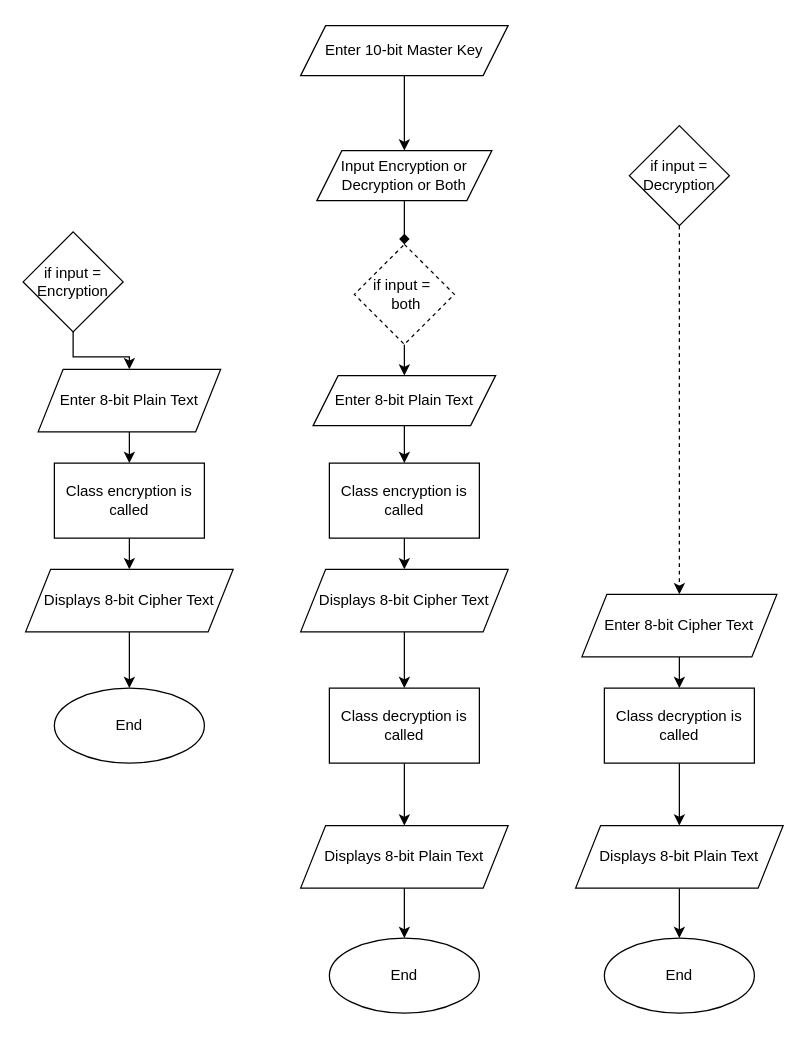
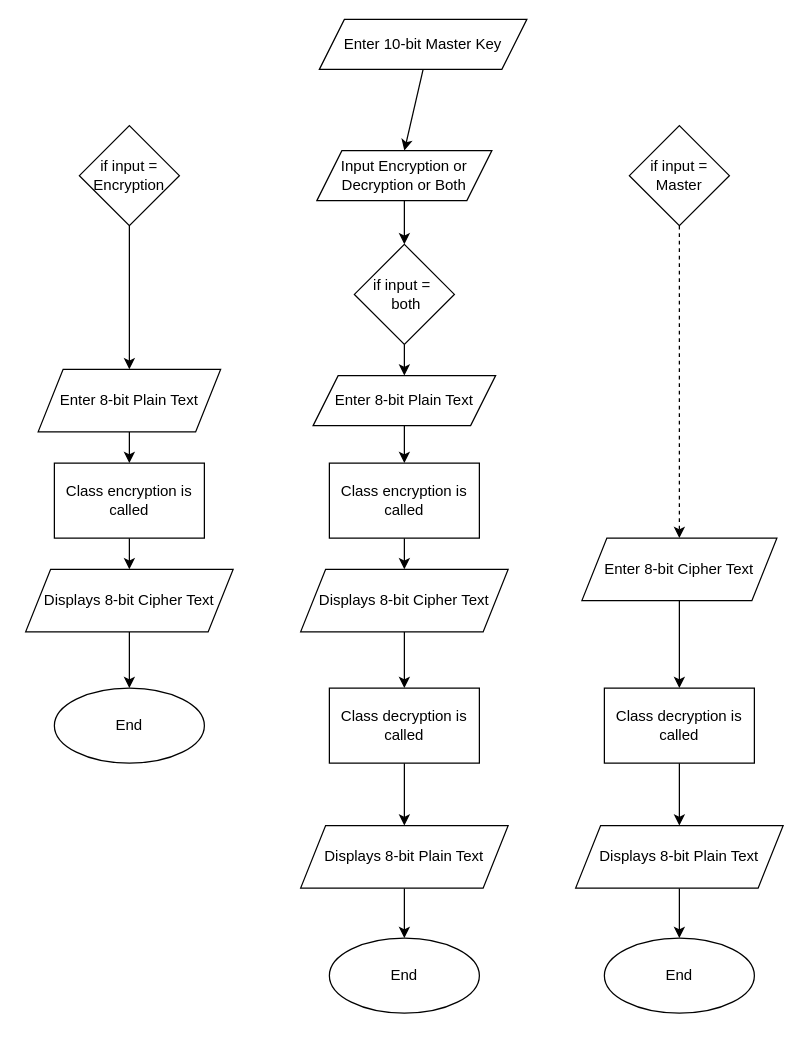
node "Enter 10-bit Master Key": moved (404, 51) -> (423, 44)
node "if input = Decryption": label "if input = Decryption" -> "if input = Master"
edge "Input Encryption or Decryption or Both" -> "if input = both": arrowhead diamond -> classic
node "if input = Encryption": moved (73, 282) -> (129, 176)
node "if input = both": style dashed -> solid
node "Enter 8-bit Cipher Text": moved (679, 626) -> (679, 569)
